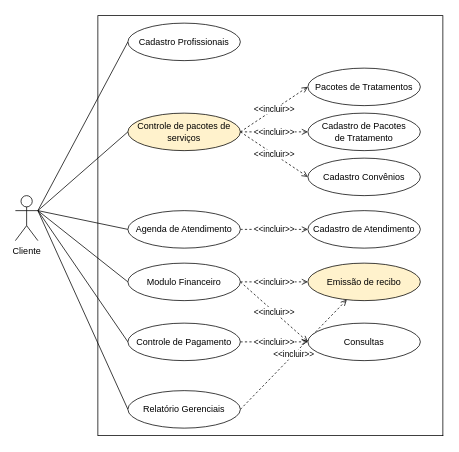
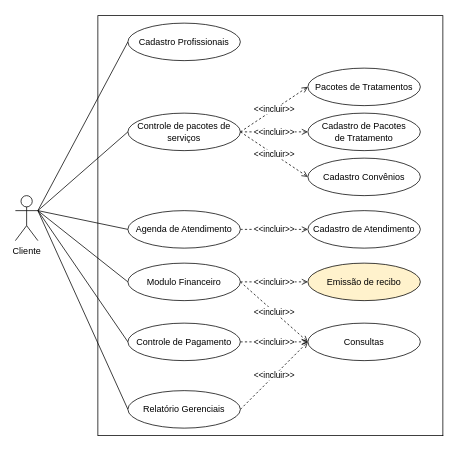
node "Controle de pacotes de serviços": fillcolor #fff2cc -> #ffffff
edge "Relatório Gerenciais" -> "Emissão de recibo": now "Relatório Gerenciais" -> "Consultas"
